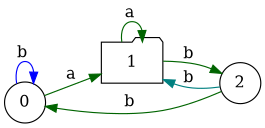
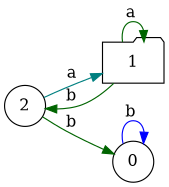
edge "2" -> "1": label "b " -> "a "
edge "0" -> "1": removed, label "a"
